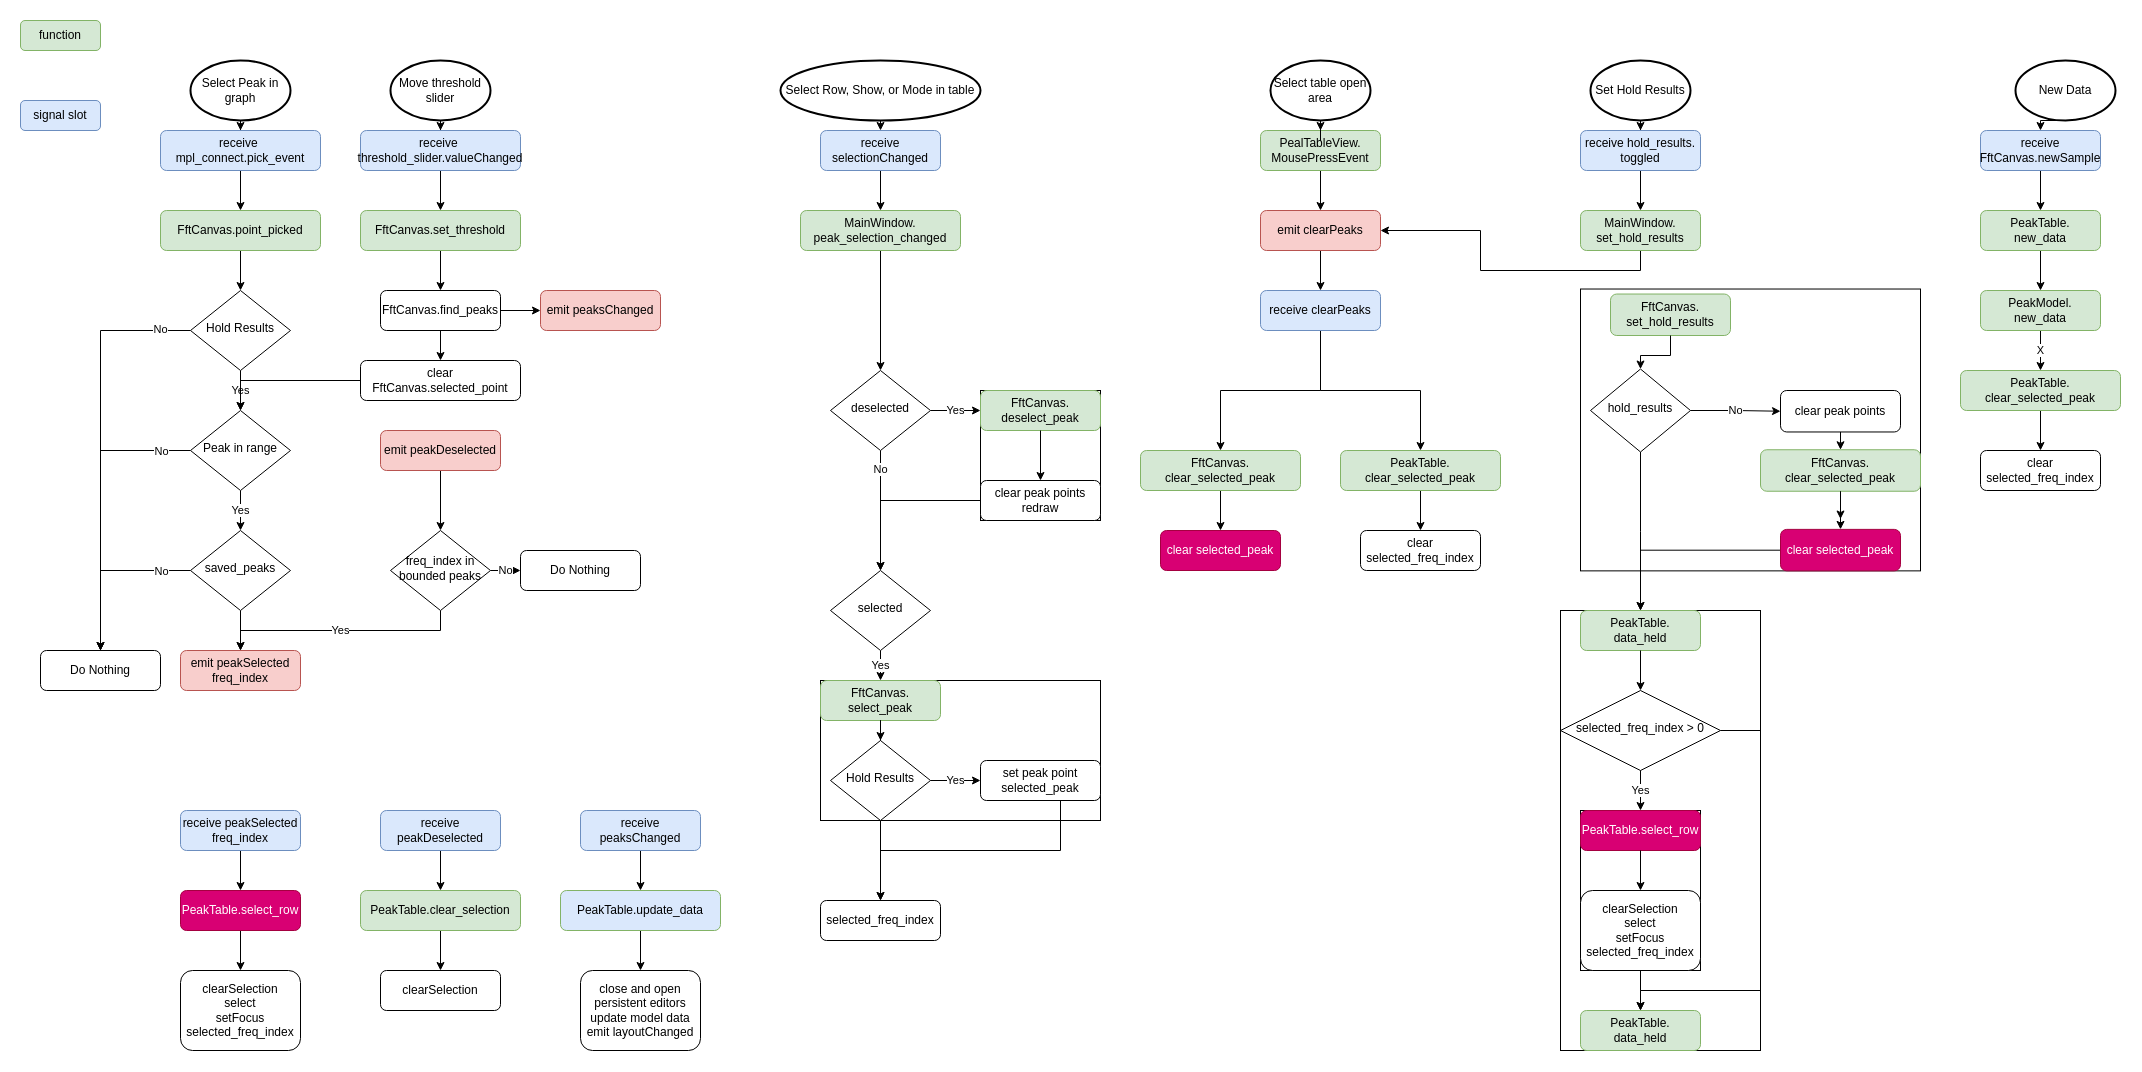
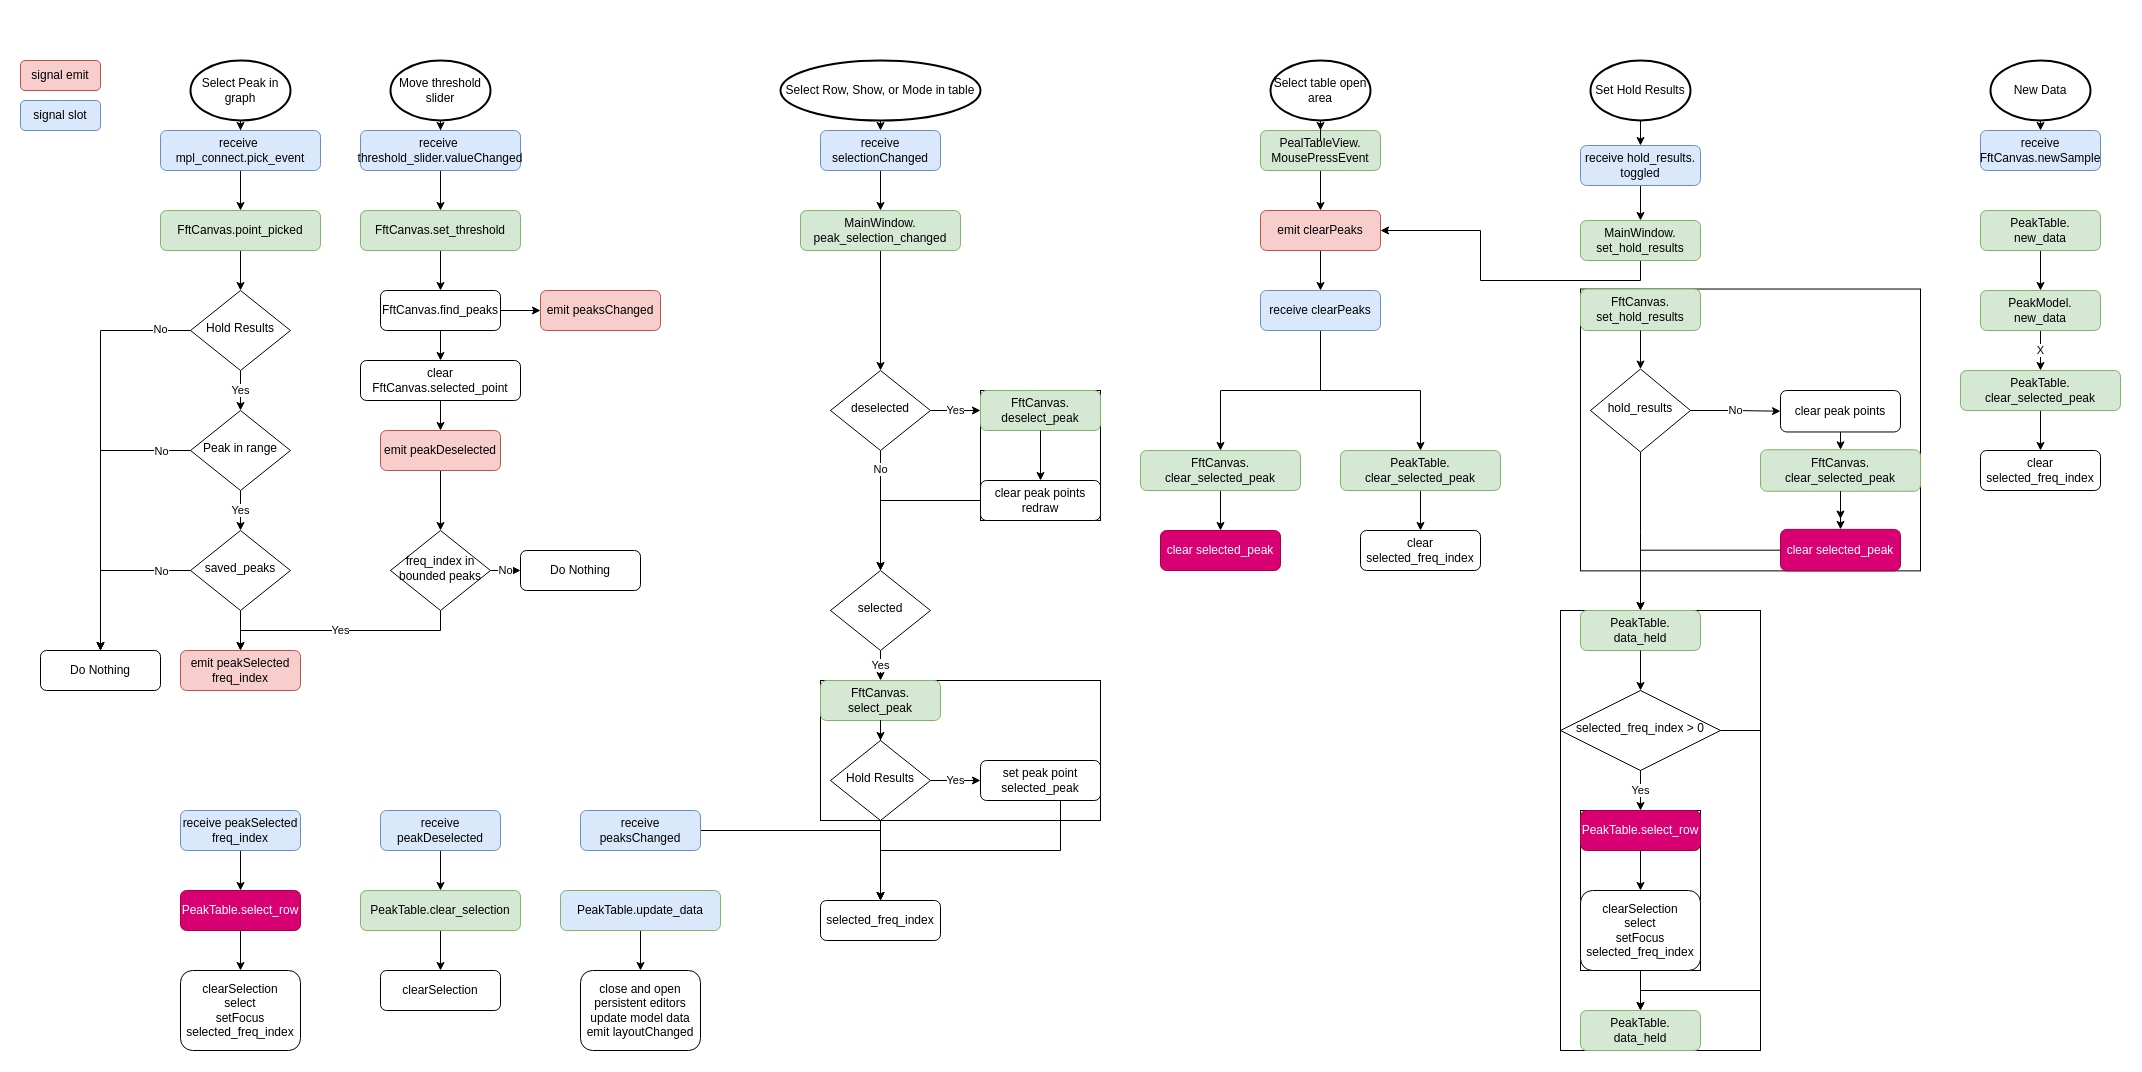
node "function": removed
node "signal emit": added
node "New Data": moved (2066, 91) -> (2041, 91)
node "receive hold_results. toggled": moved (1641, 151) -> (1641, 166)
edge "receive FftCanvas.newSample" -> "PeakTable. new_data": removed
node "MainWindow. set_hold_results": moved (1641, 231) -> (1641, 241)
node "FftCanvas. set_hold_results": moved (1671, 315) -> (1641, 310)
edge "clear FftCanvas.selected_point" -> "Peak in range": now "clear FftCanvas.selected_point" -> "emit peakDeselected"
edge "receive peaksChanged" -> "PeakTable.update_data": now "receive peaksChanged" -> "selected_freq_index"
